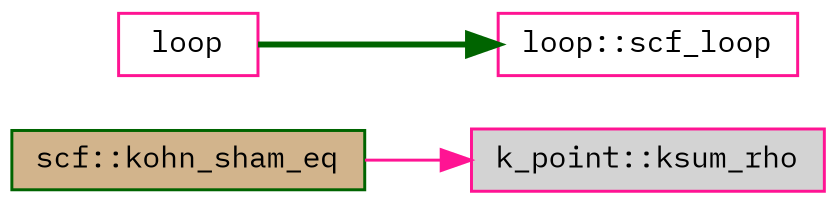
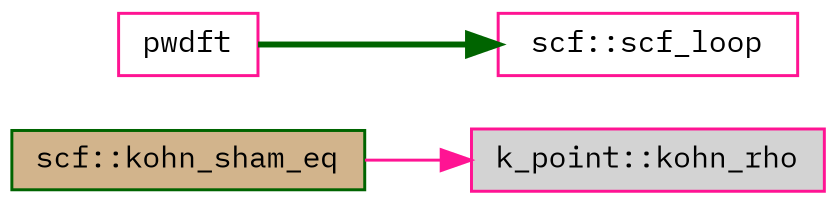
node "loop": label "loop" -> "pwdft"
node "loop::scf_loop": label "loop::scf_loop" -> "scf::scf_loop"
node "k_point::ksum_rho": label "k_point::ksum_rho" -> "k_point::kohn_rho"
